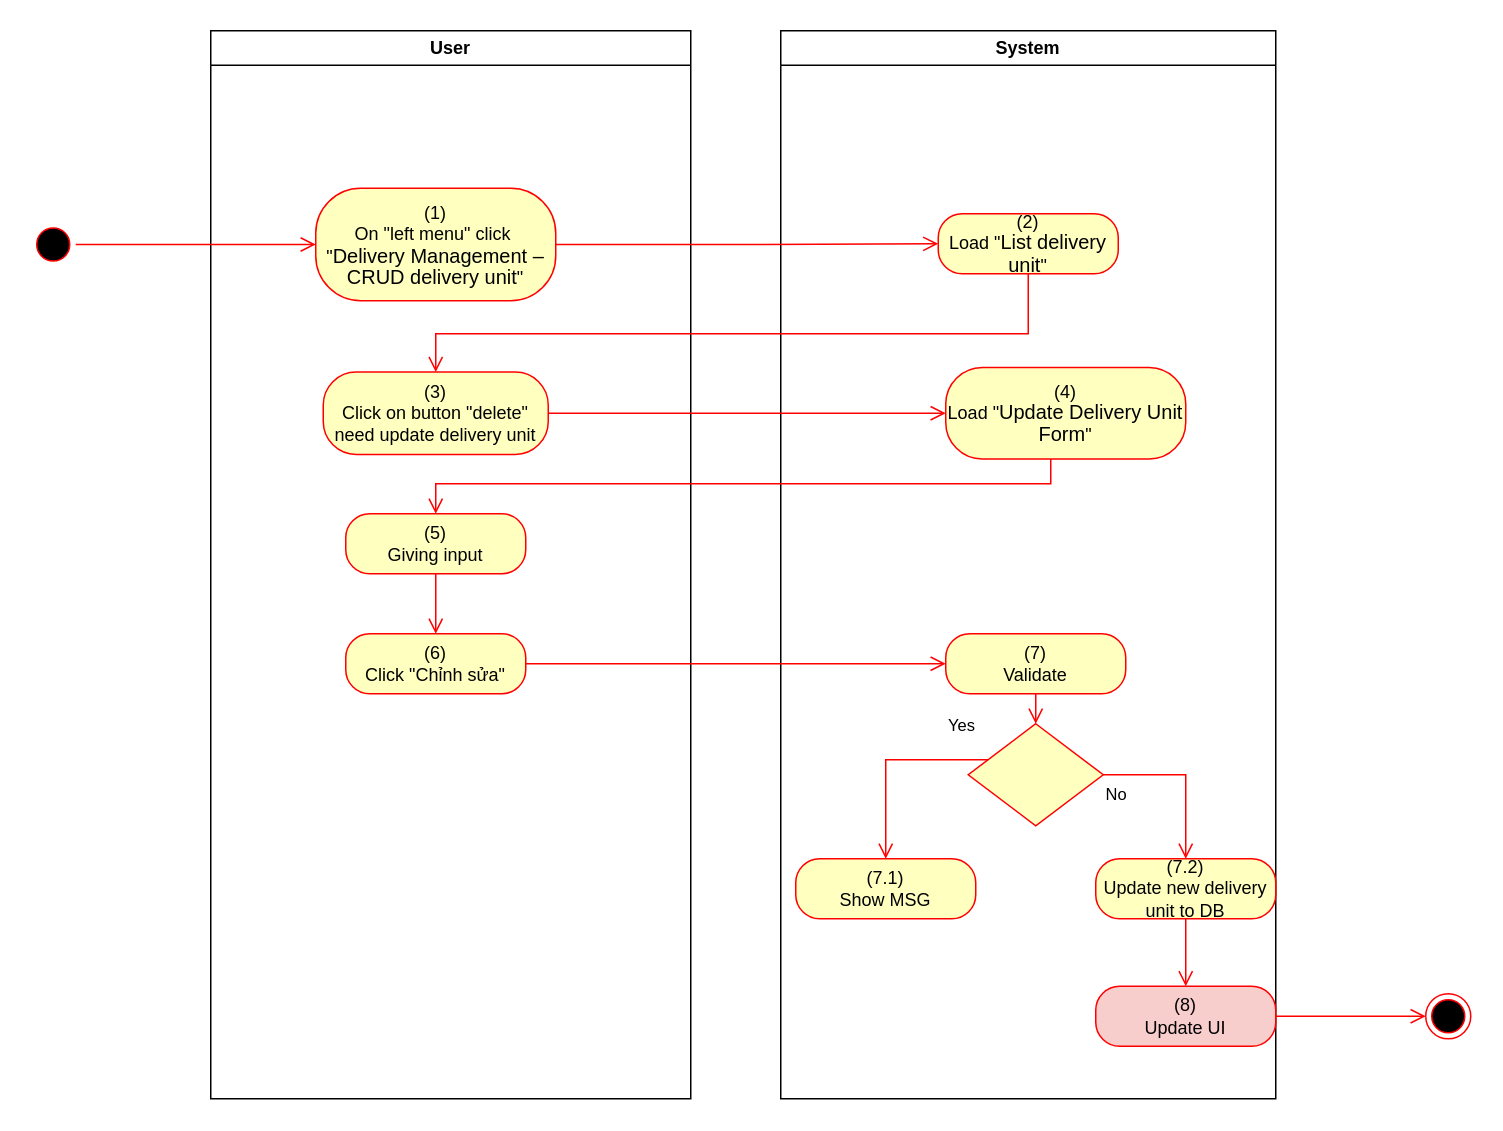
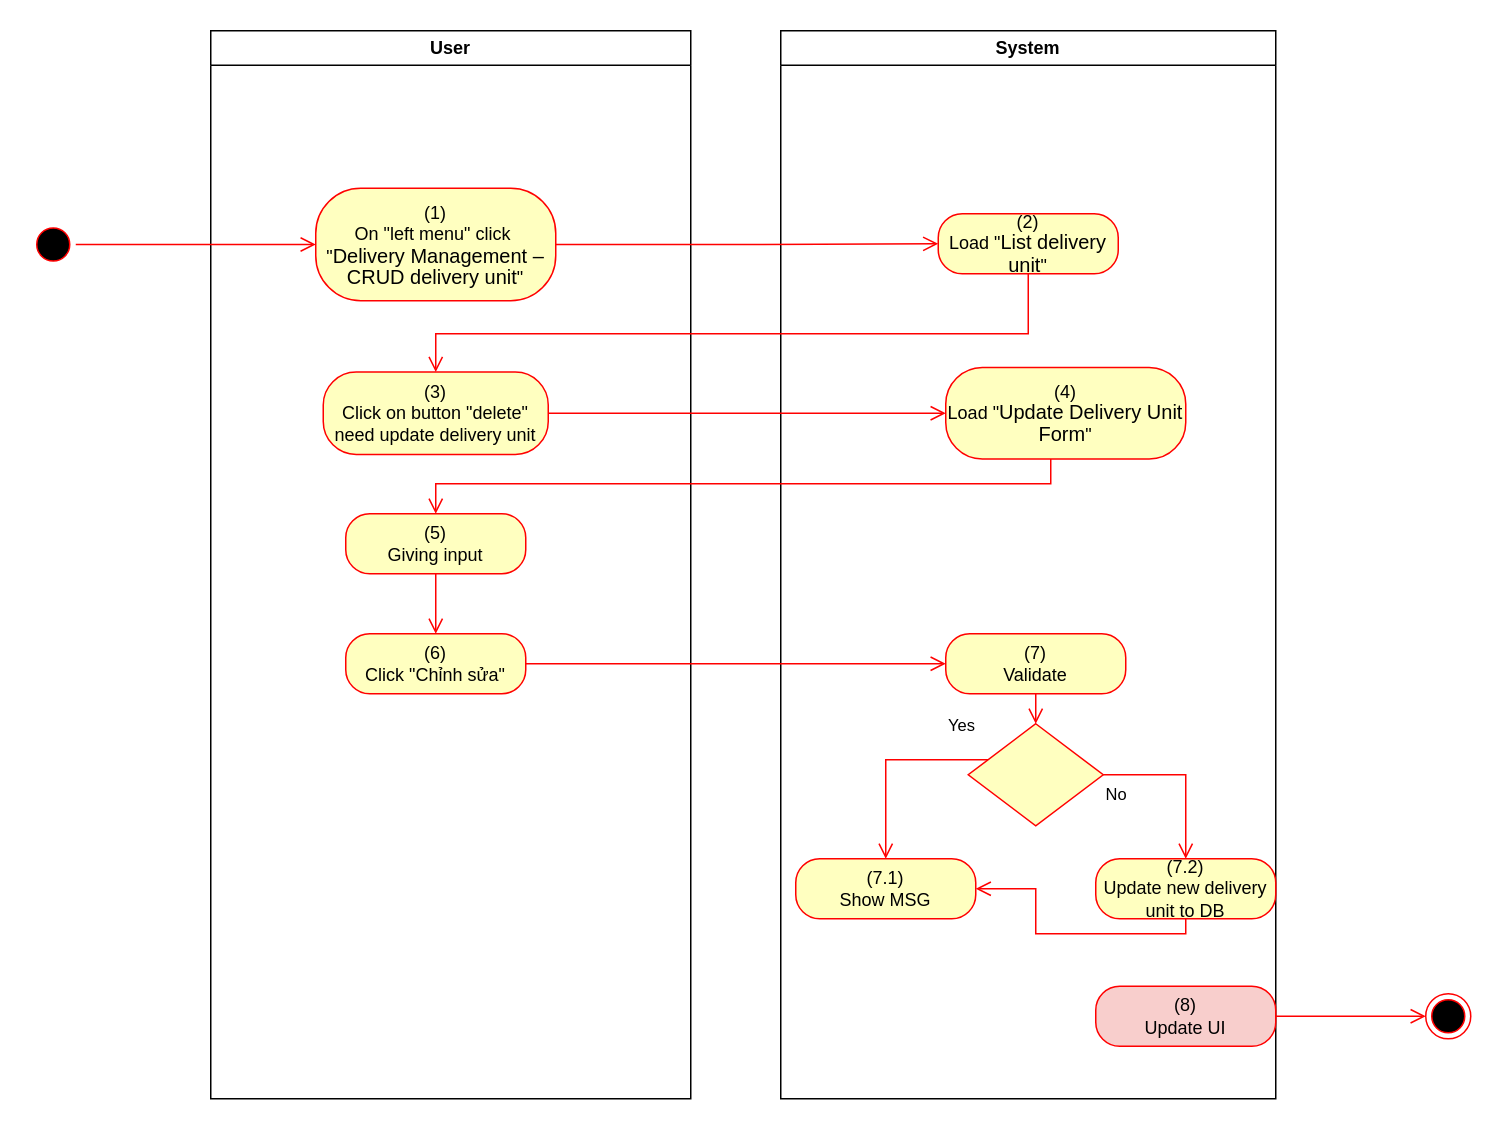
edge "(7.2) Update new delivery unit to DB" -> "(8) Update UI": now "(7.2) Update new delivery unit to DB" -> "(7.1) Show MSG"
